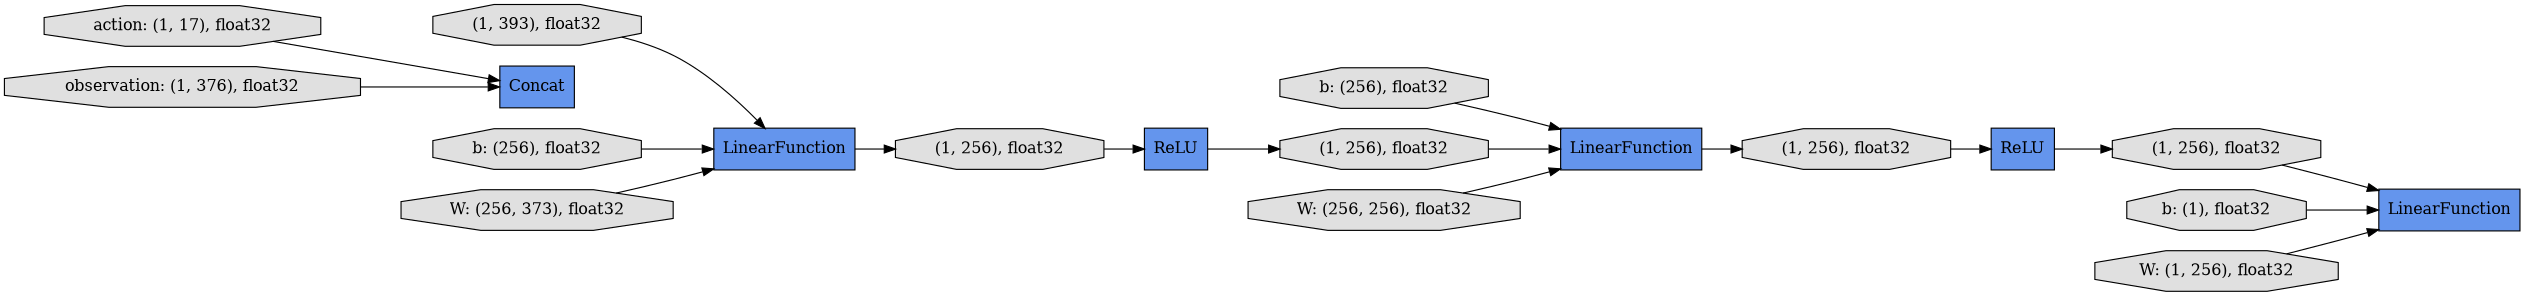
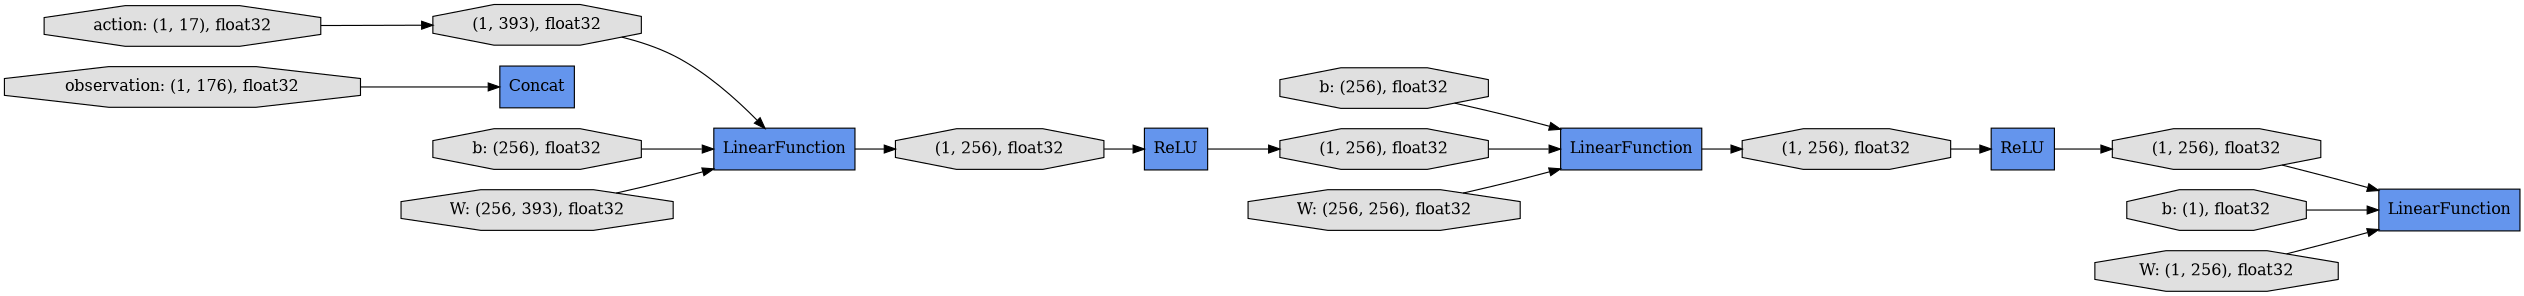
edge "action: (1, 17), float32" -> "Concat": now "action: (1, 17), float32" -> "(1, 393), float32"
node "observation: (1, 376), float32": label "observation: (1, 376), float32" -> "observation: (1, 176), float32"
node "W: (256, 373), float32": label "W: (256, 373), float32" -> "W: (256, 393), float32"
